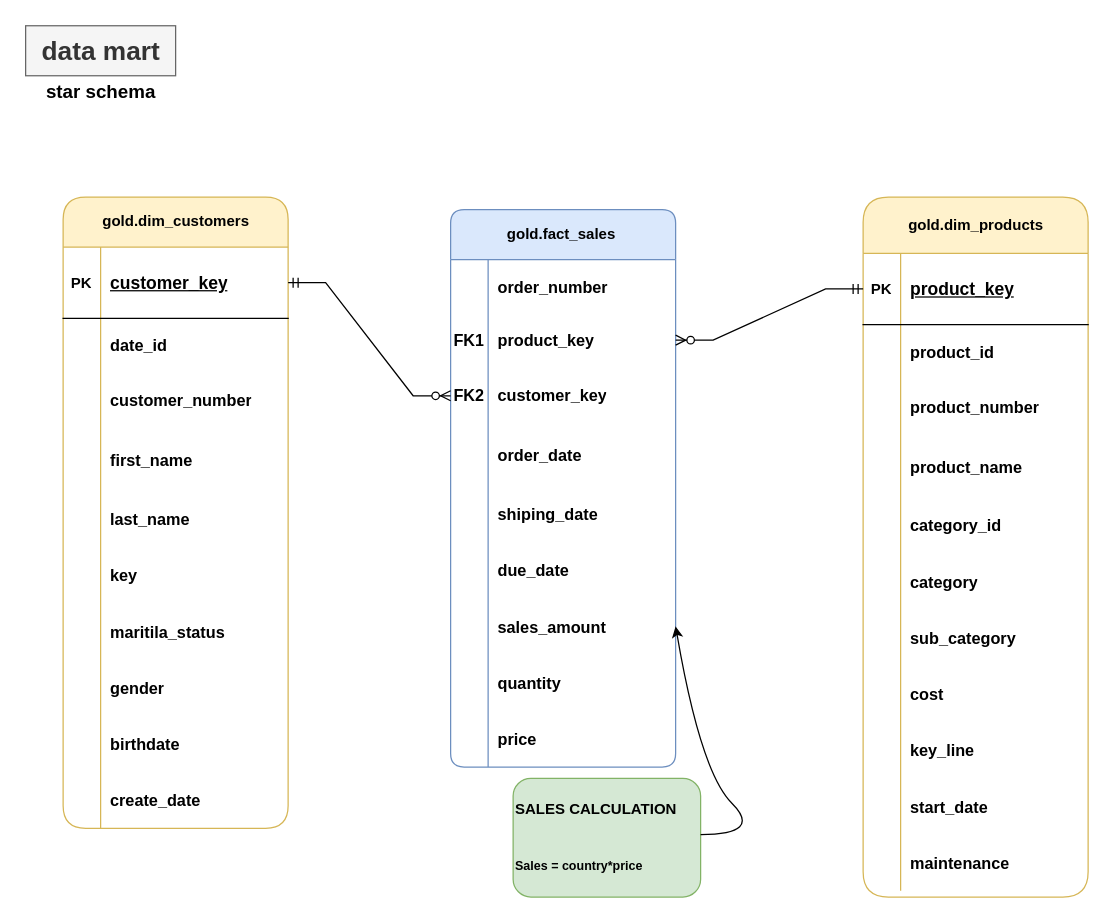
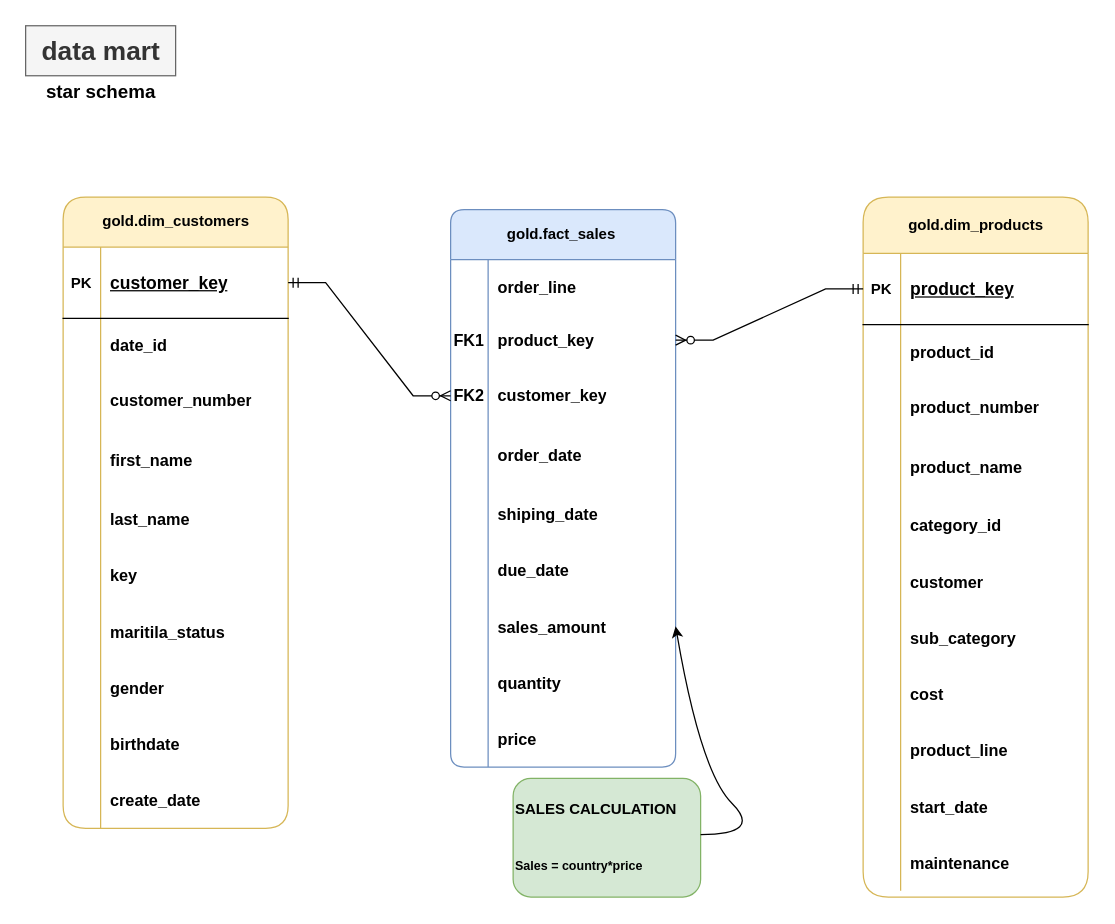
node "order_number": label "order_number" -> "order_line"
node "category": label "category" -> "customer"
node "key_line": label "key_line" -> "product_line"
